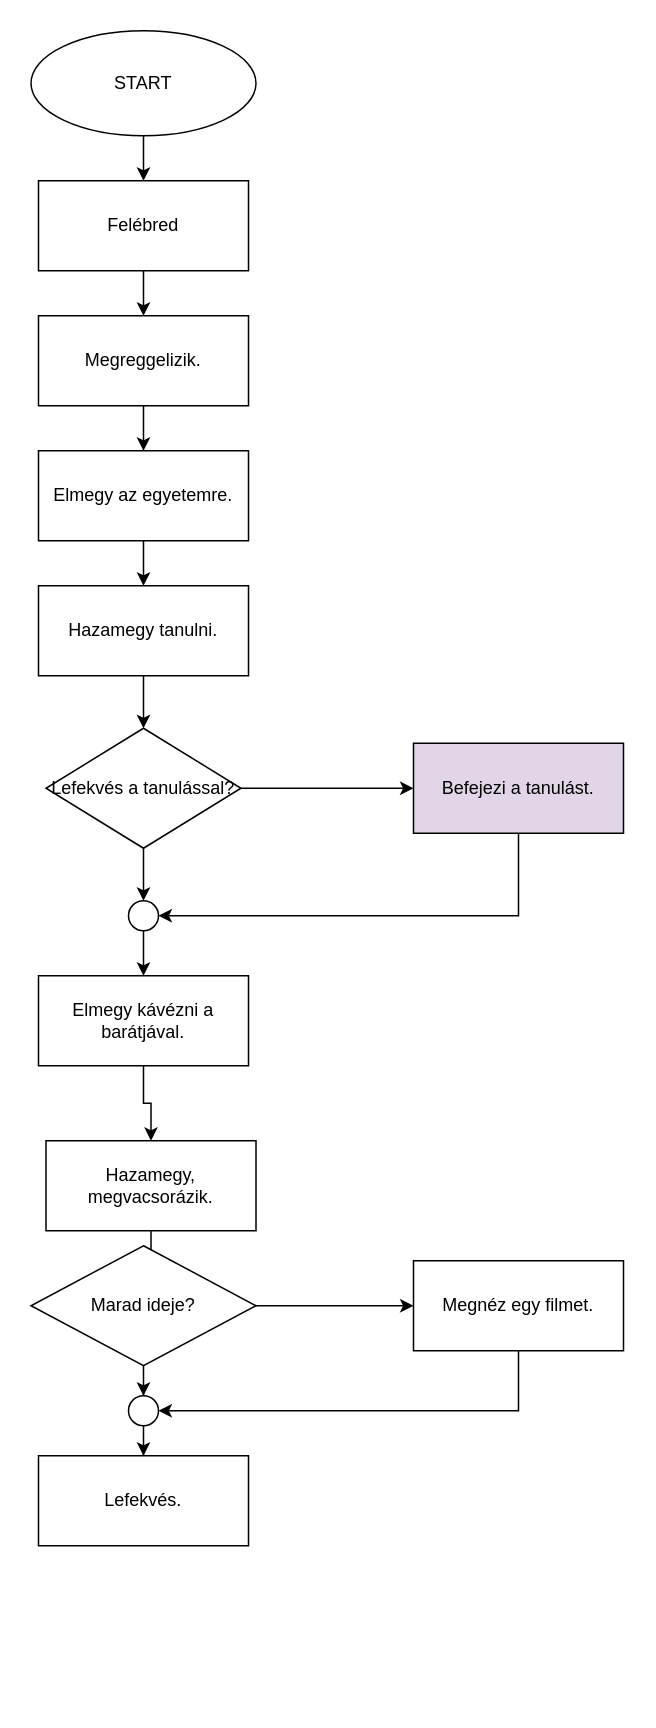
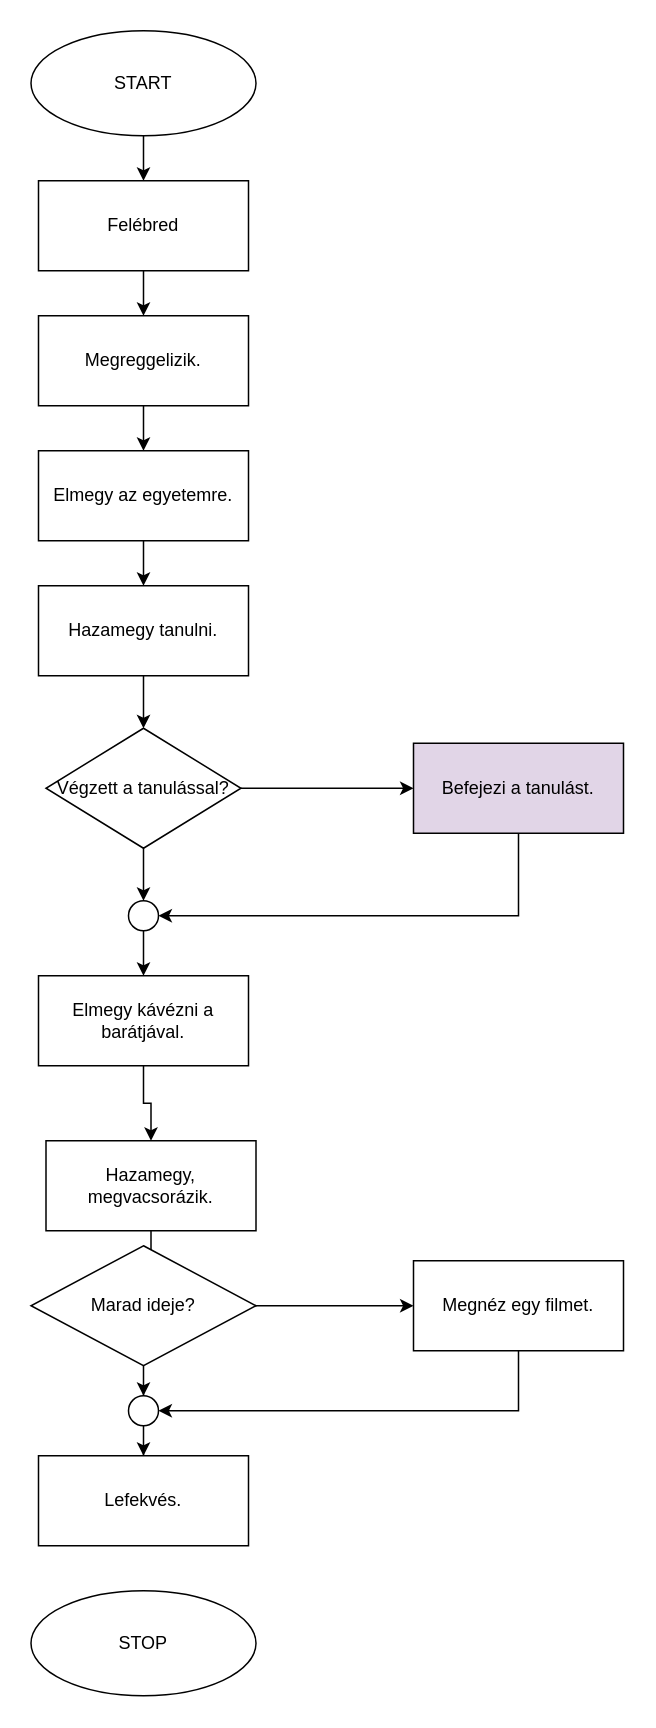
node "Lefekvés a tanulással?": label "Lefekvés a tanulással?" -> "Végzett a tanulással?"
node "STOP": added
